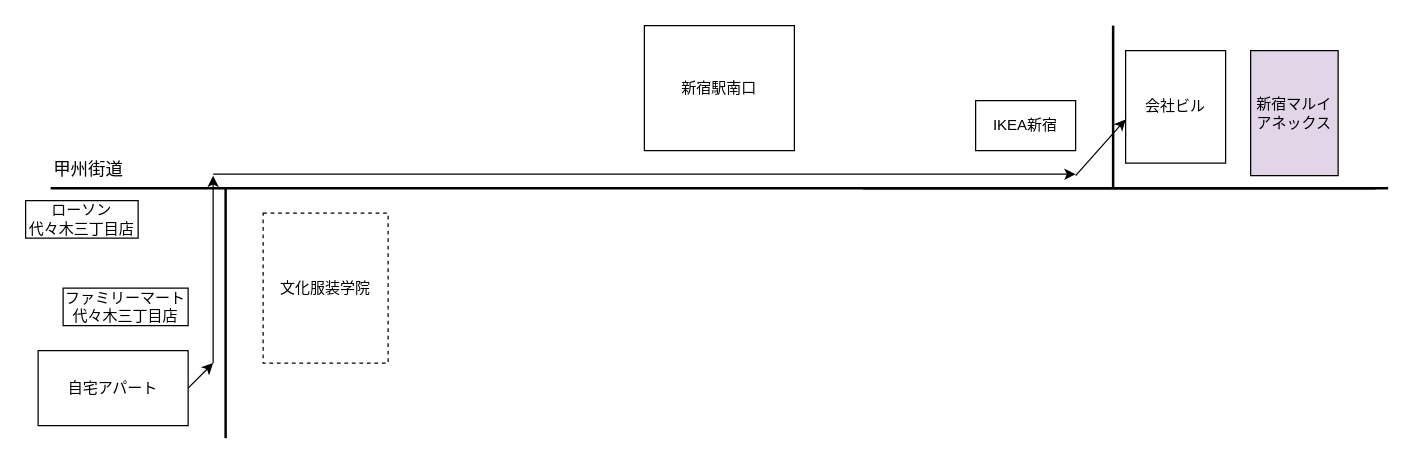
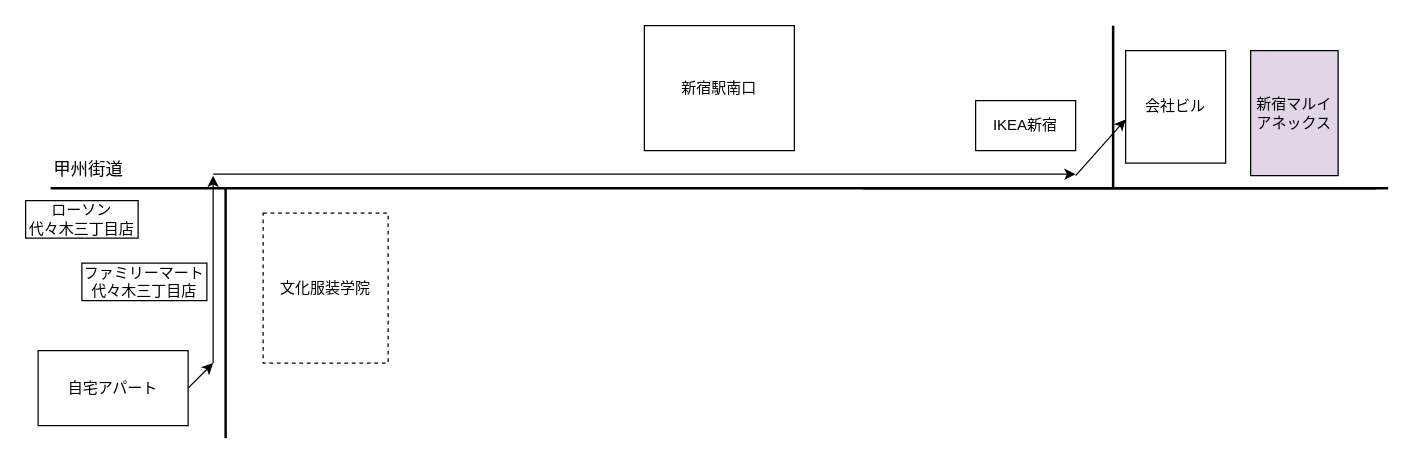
node "ファミリーマート 代々木三丁目店": moved (126, 307) -> (144, 282)
